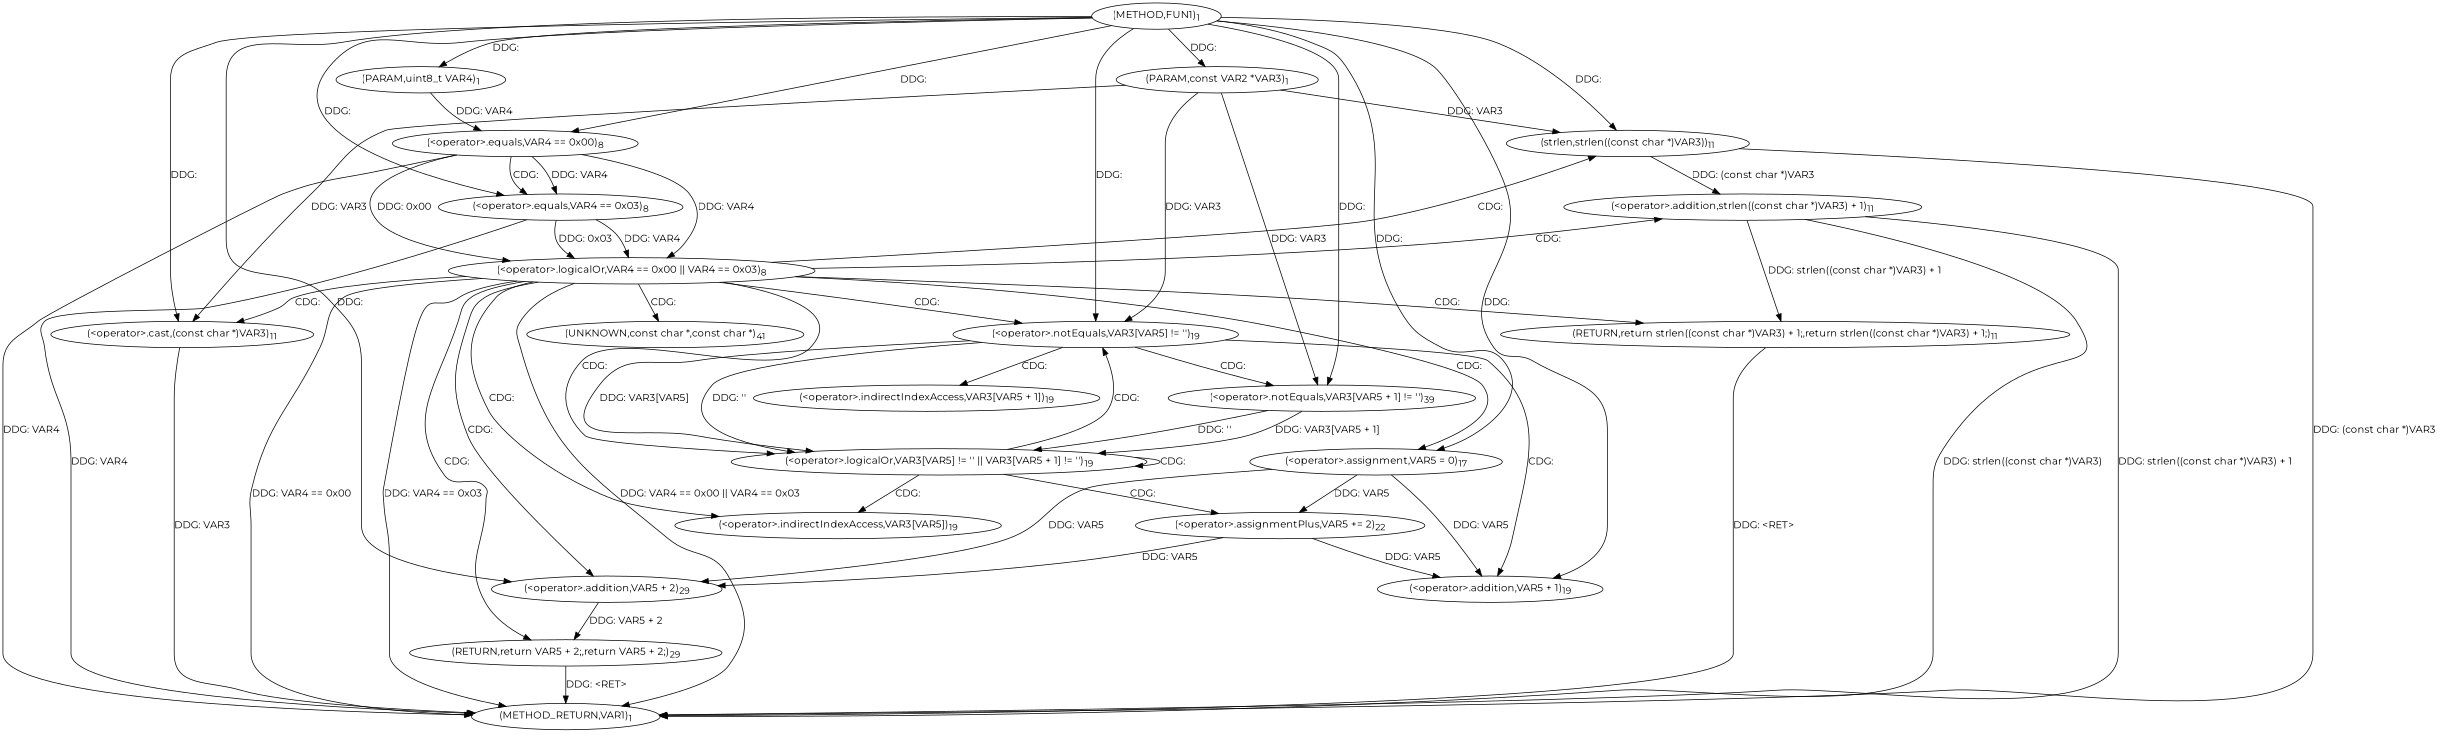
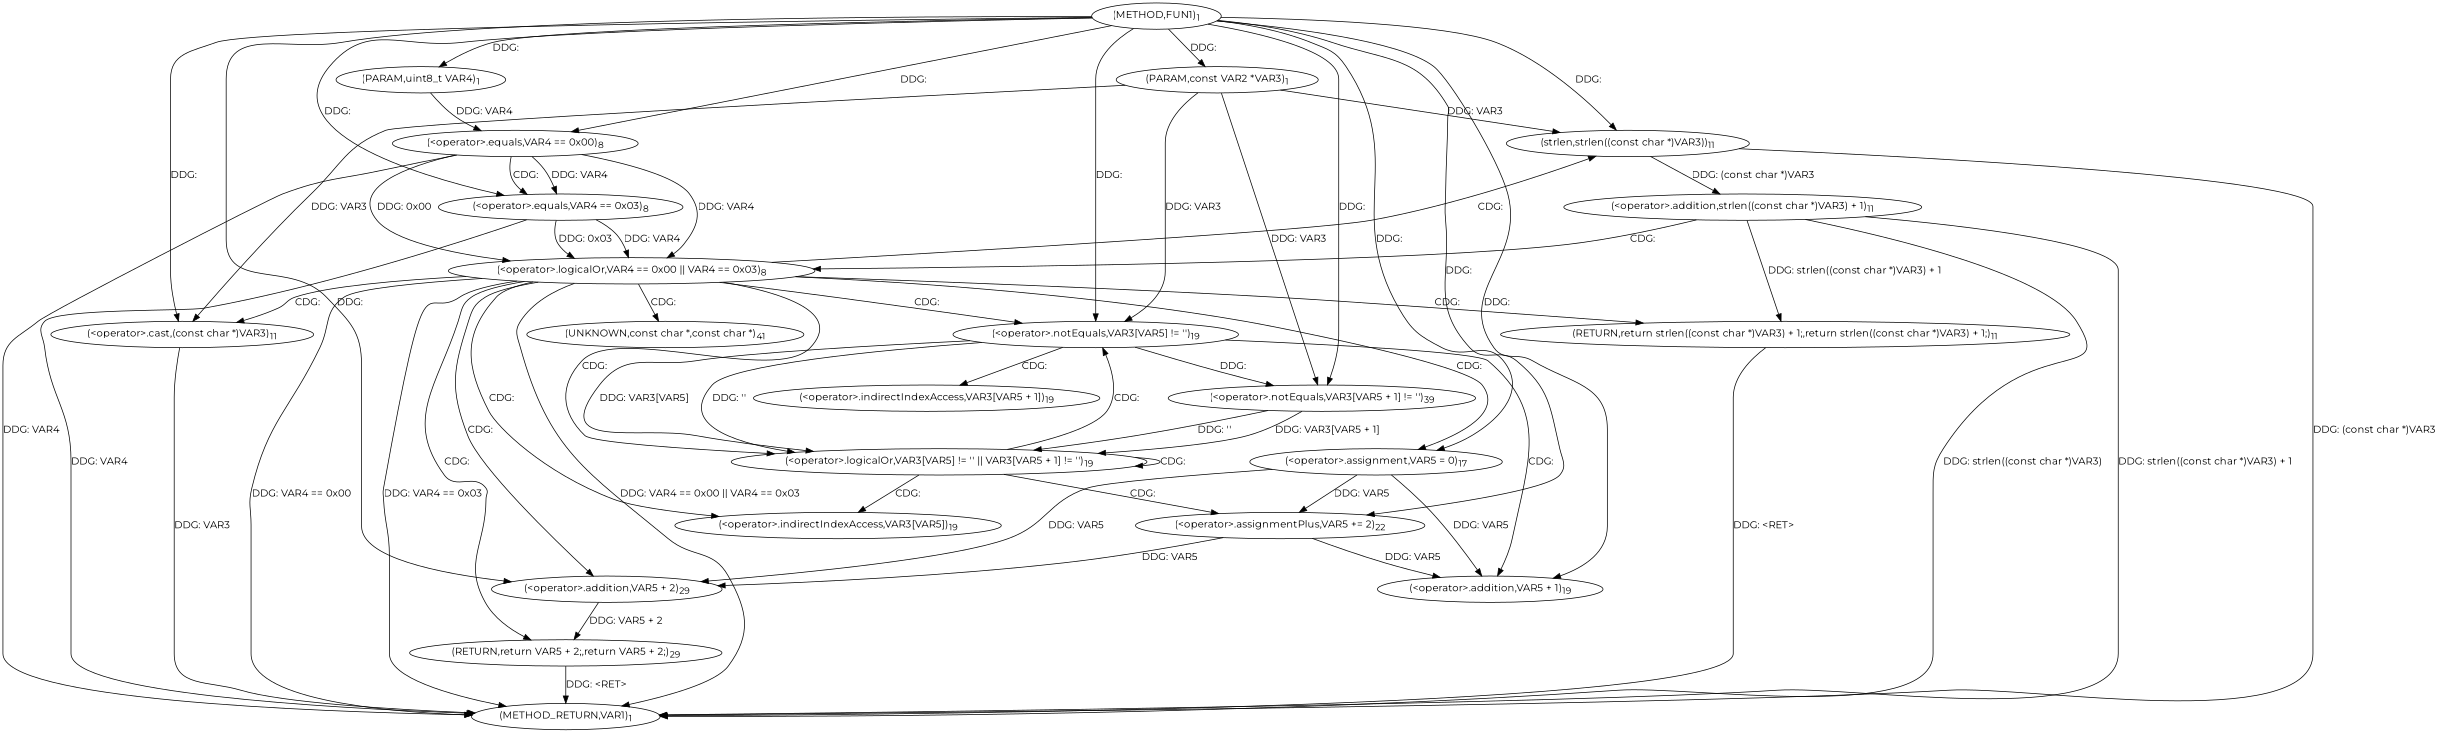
edge "(<operator>.logicalOr,VAR4 == 0x00 || VAR4 == 0x03)" -> "(<operator>.addition,strlen((const char *)VAR3) + 1)": reversed
edge "(METHOD,FUN1)" -> "(<operator>.assignmentPlus,VAR5 += 2)": added, label "DDG:"
edge "(<operator>.notEquals,VAR3[VAR5] != '')" -> "(<operator>.notEquals,VAR3[VAR5 + 1] != '')": label "CDG: " -> "DDG: "
